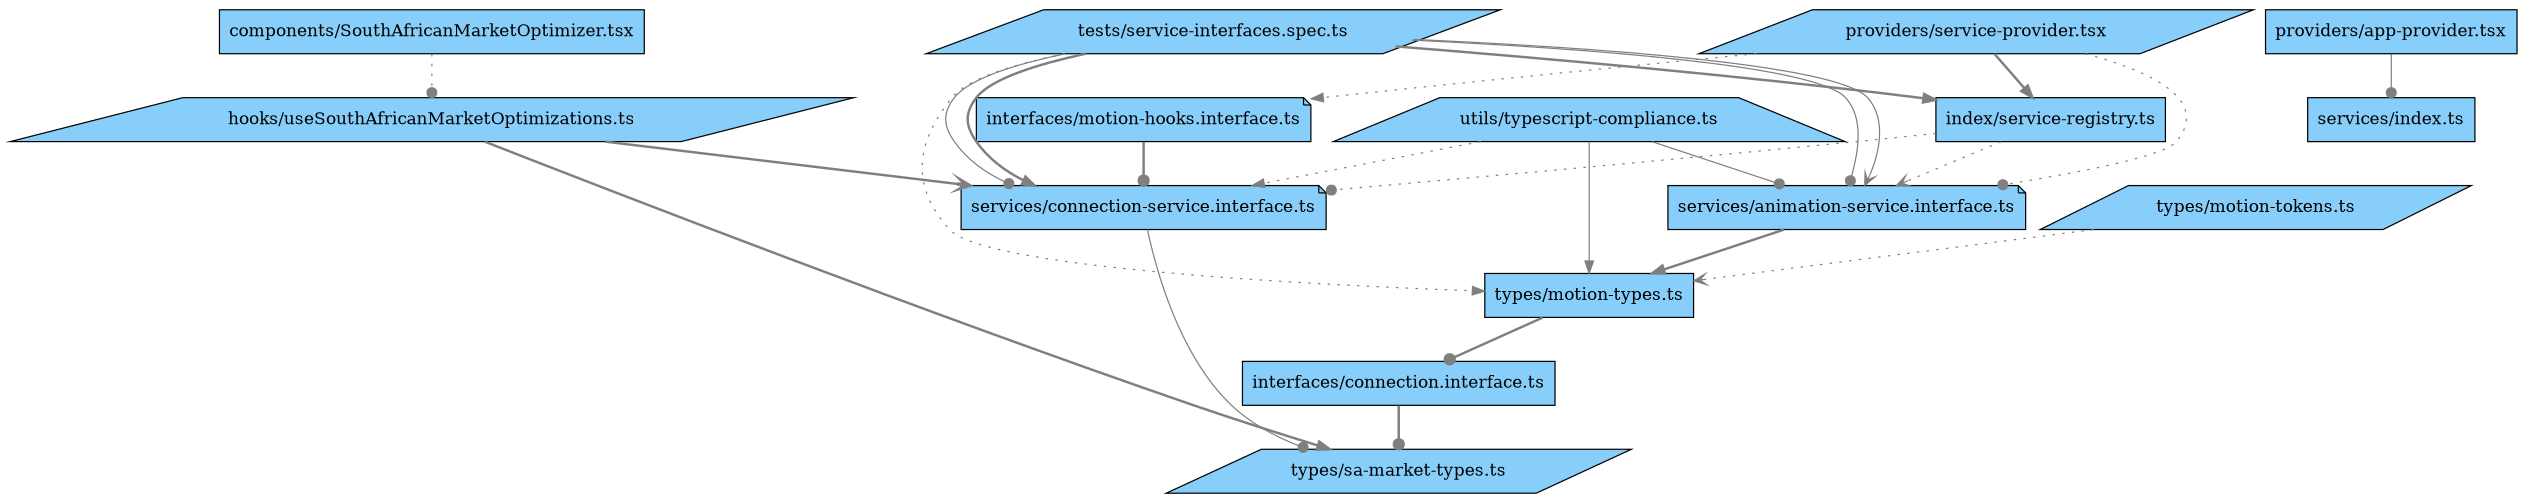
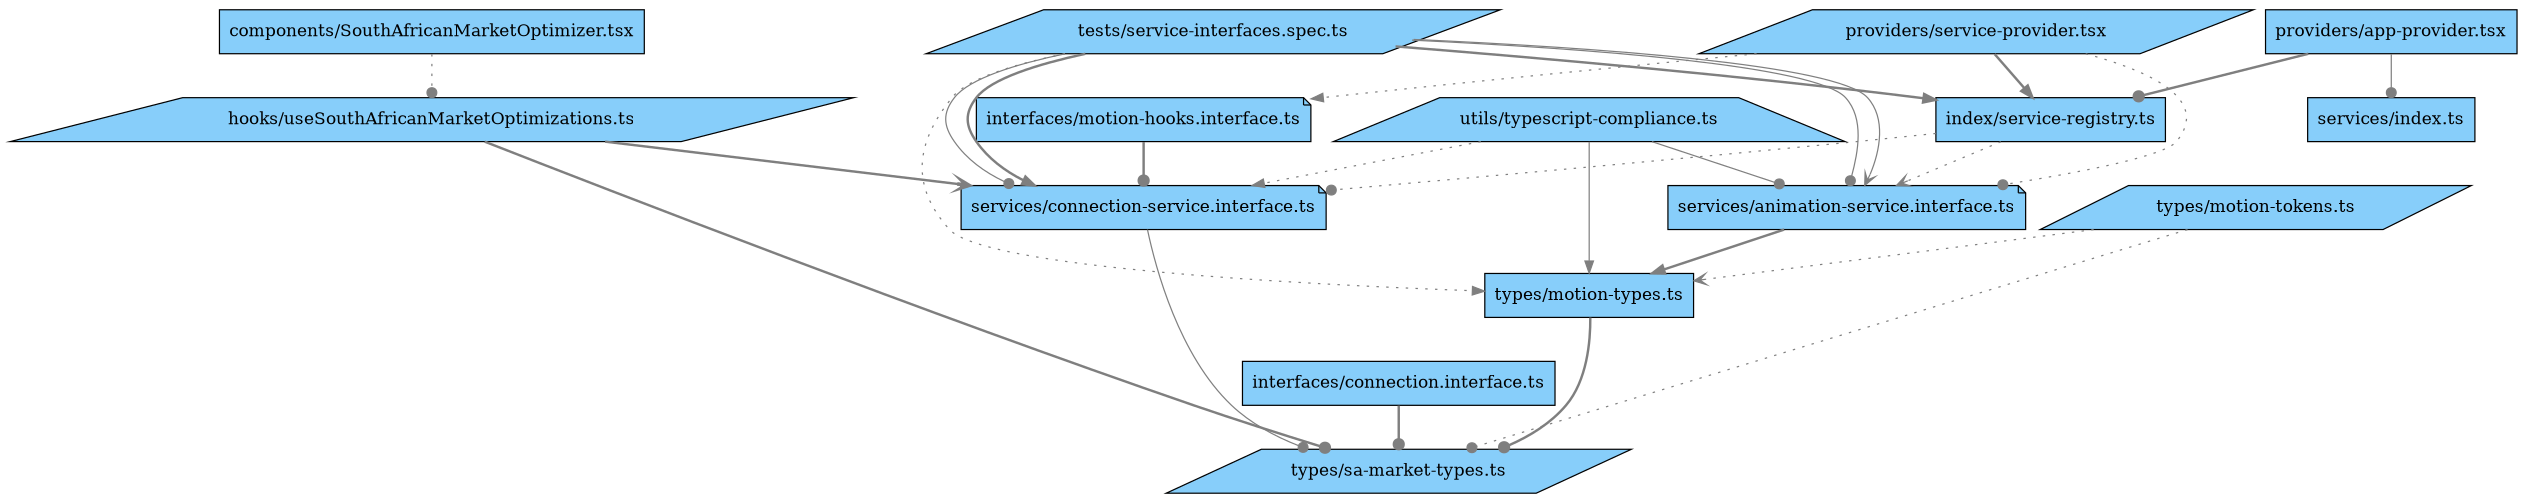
edge "providers/app-provider.tsx" -> "index/service-registry.ts": added
edge "hooks/useSouthAfricanMarketOptimizations.ts" -> "types/sa-market-types.ts": arrowhead normal -> dot
edge "types/motion-types.ts" -> "interfaces/connection.interface.ts": now "types/motion-types.ts" -> "types/sa-market-types.ts"
edge "types/motion-tokens.ts" -> "types/sa-market-types.ts": added
